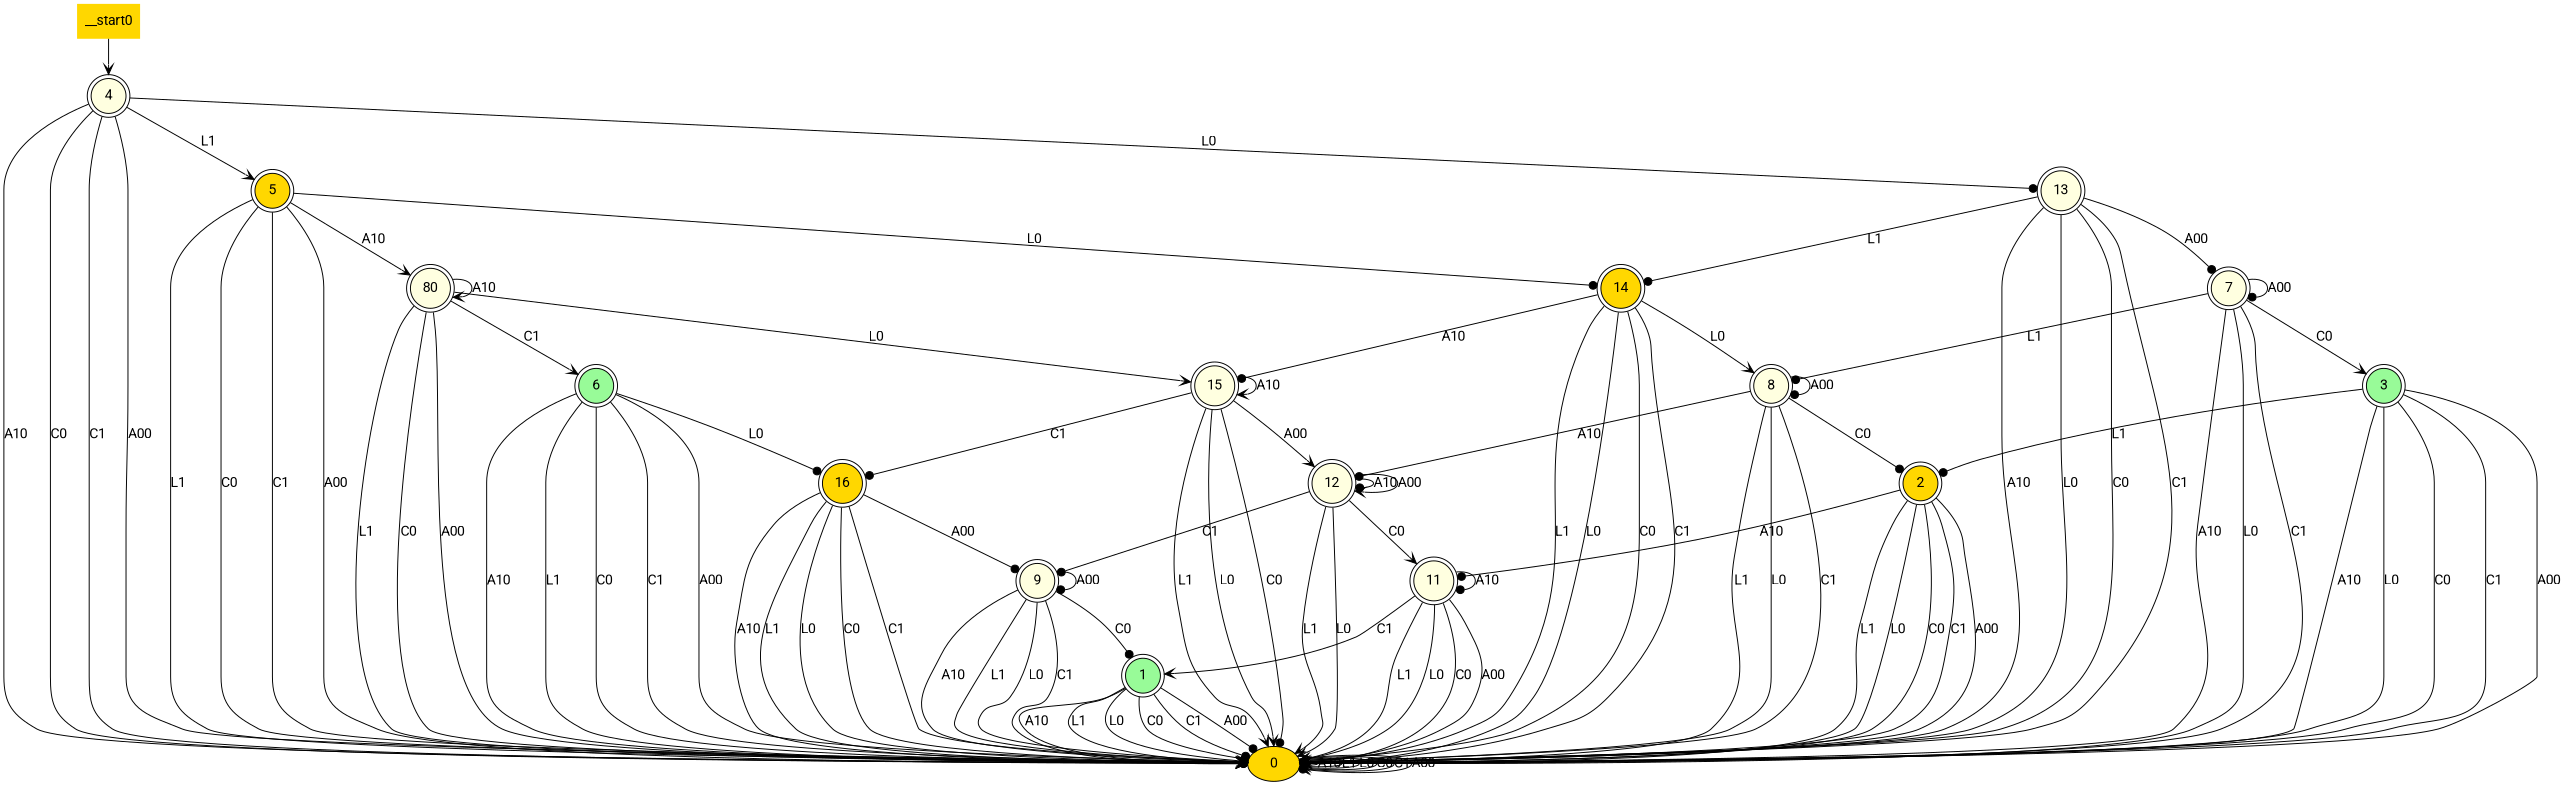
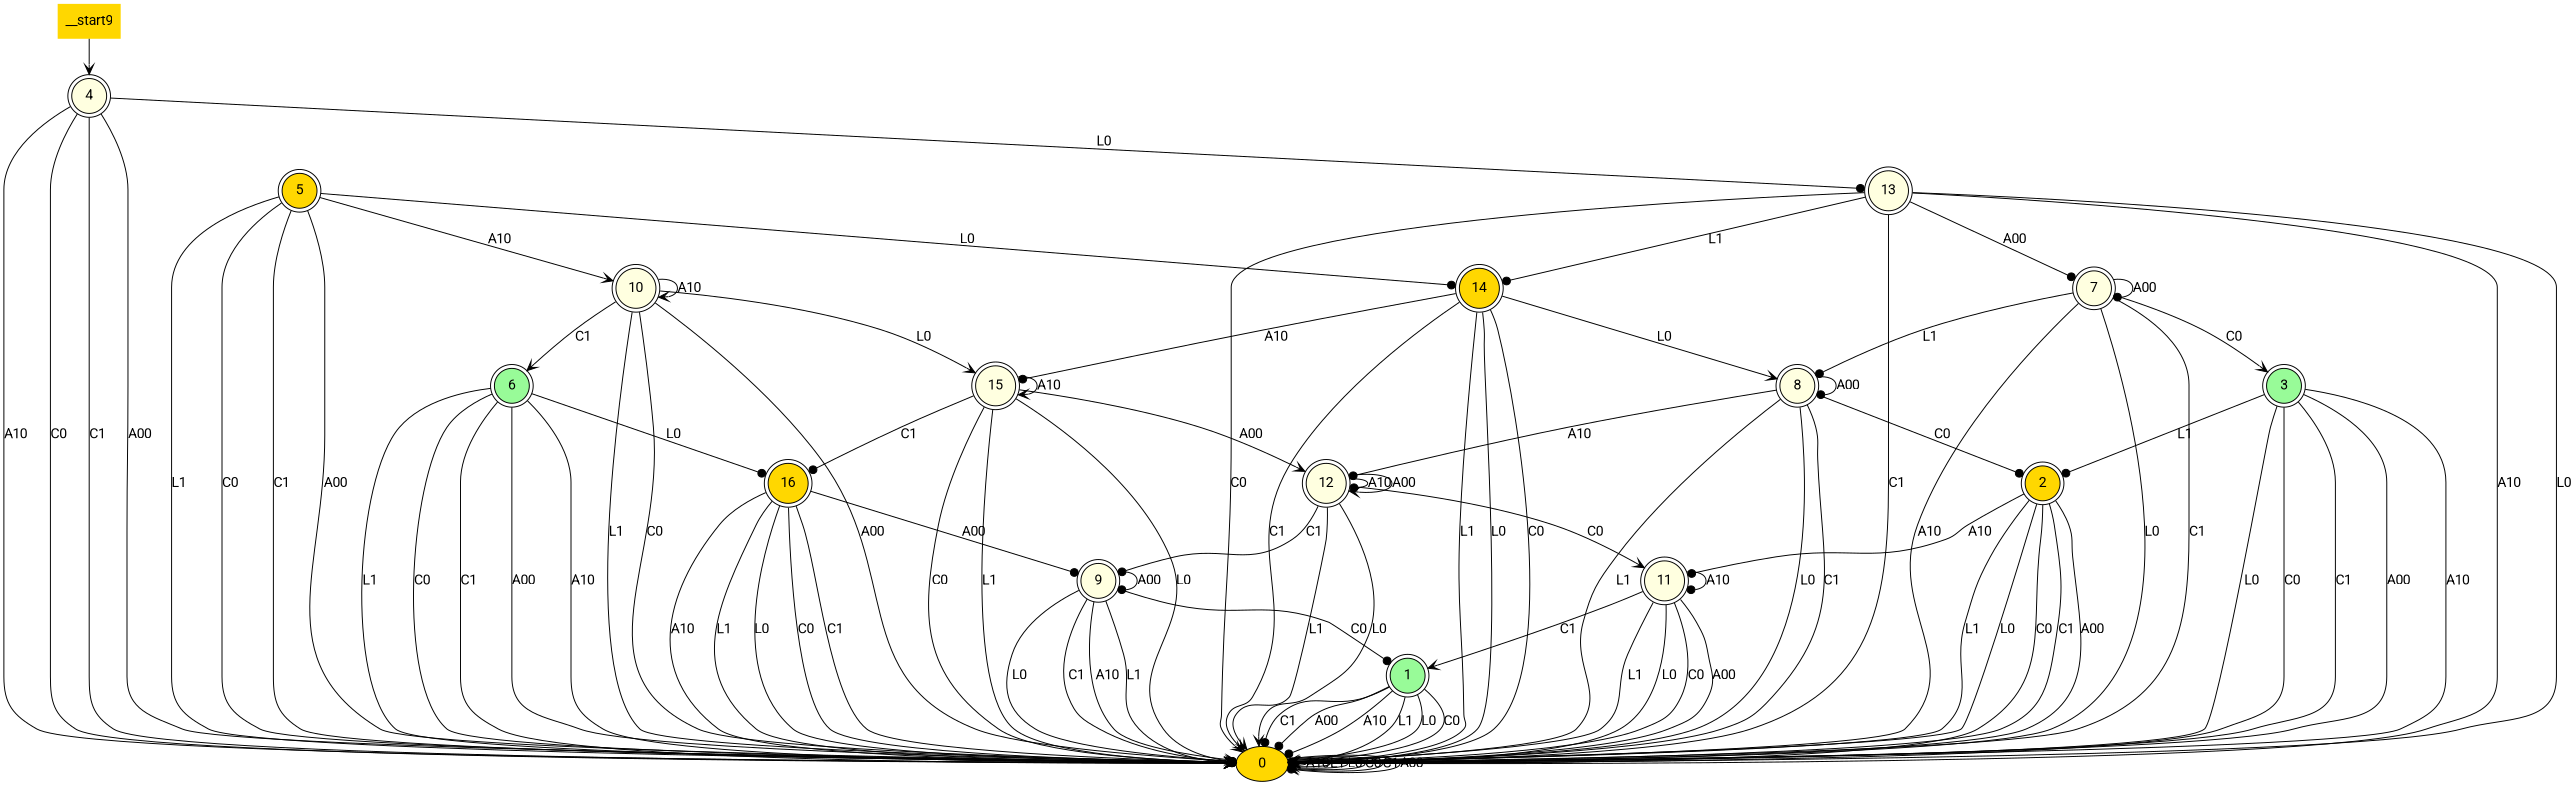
node "__start0": label "__start0" -> "__start9"
edge "4" -> "5": removed, label "L1"
node "80": label "80" -> "10"
